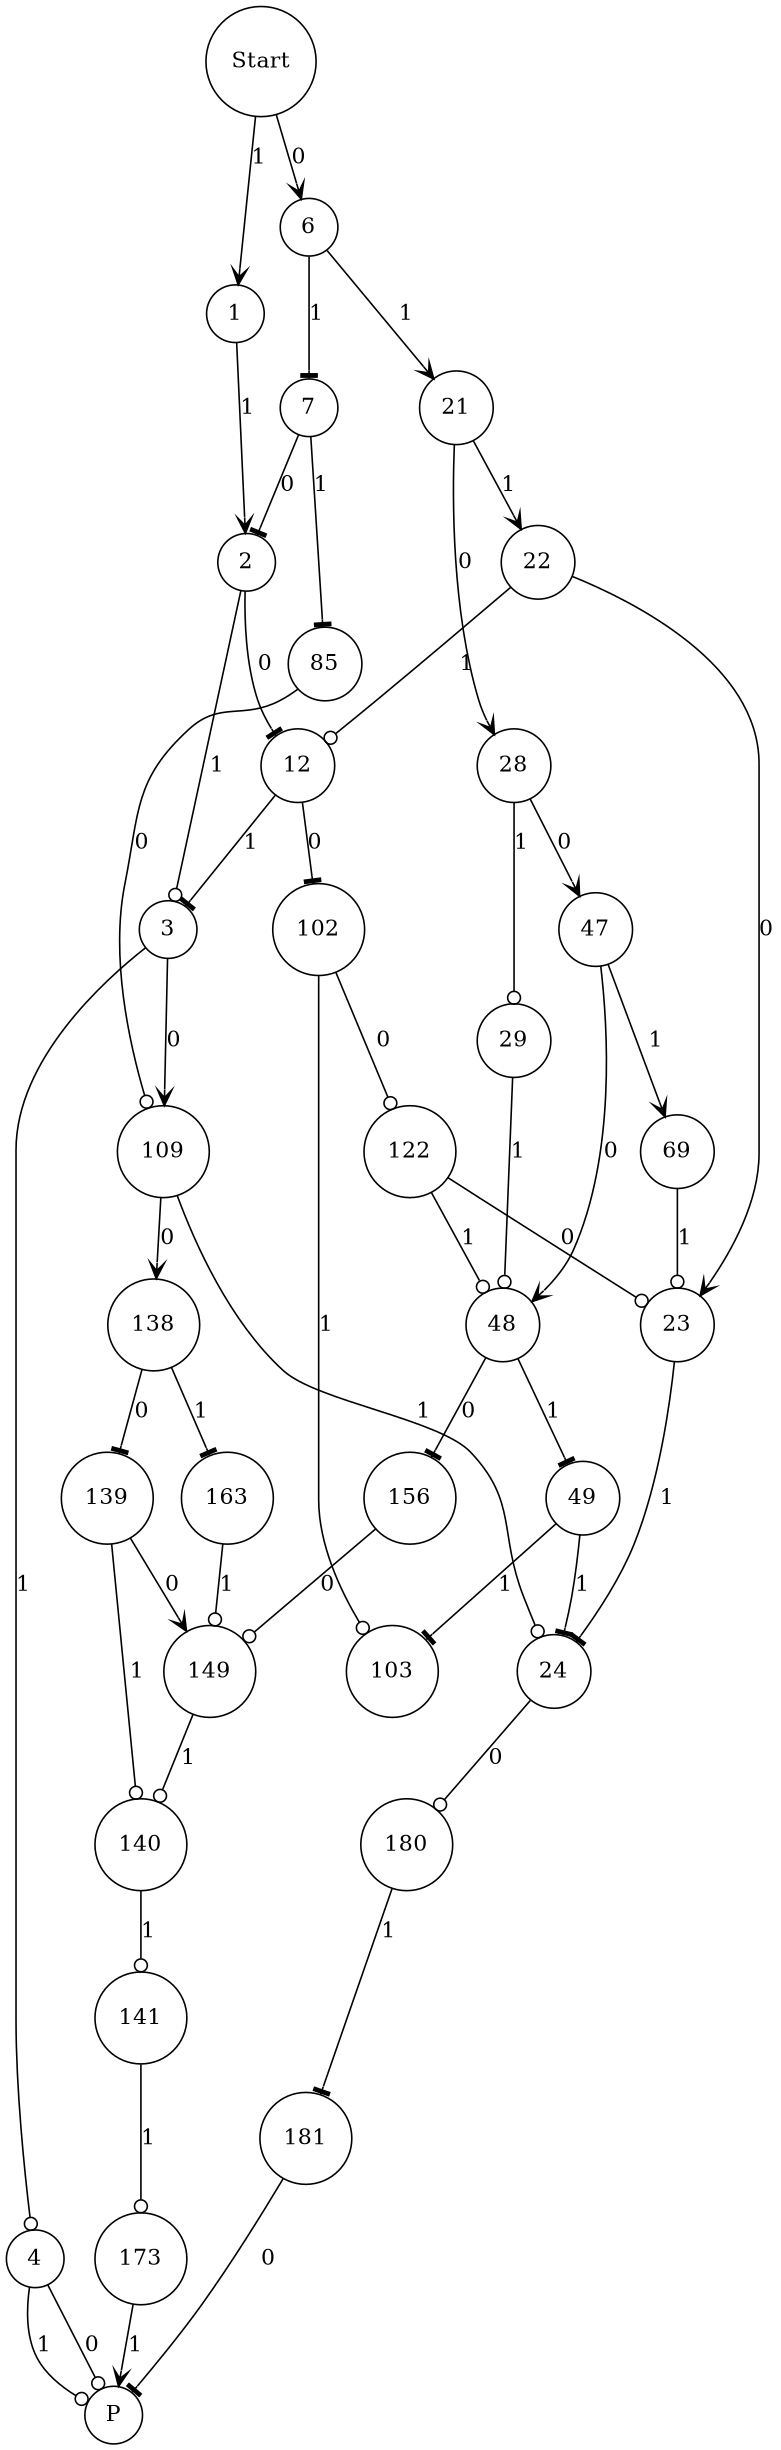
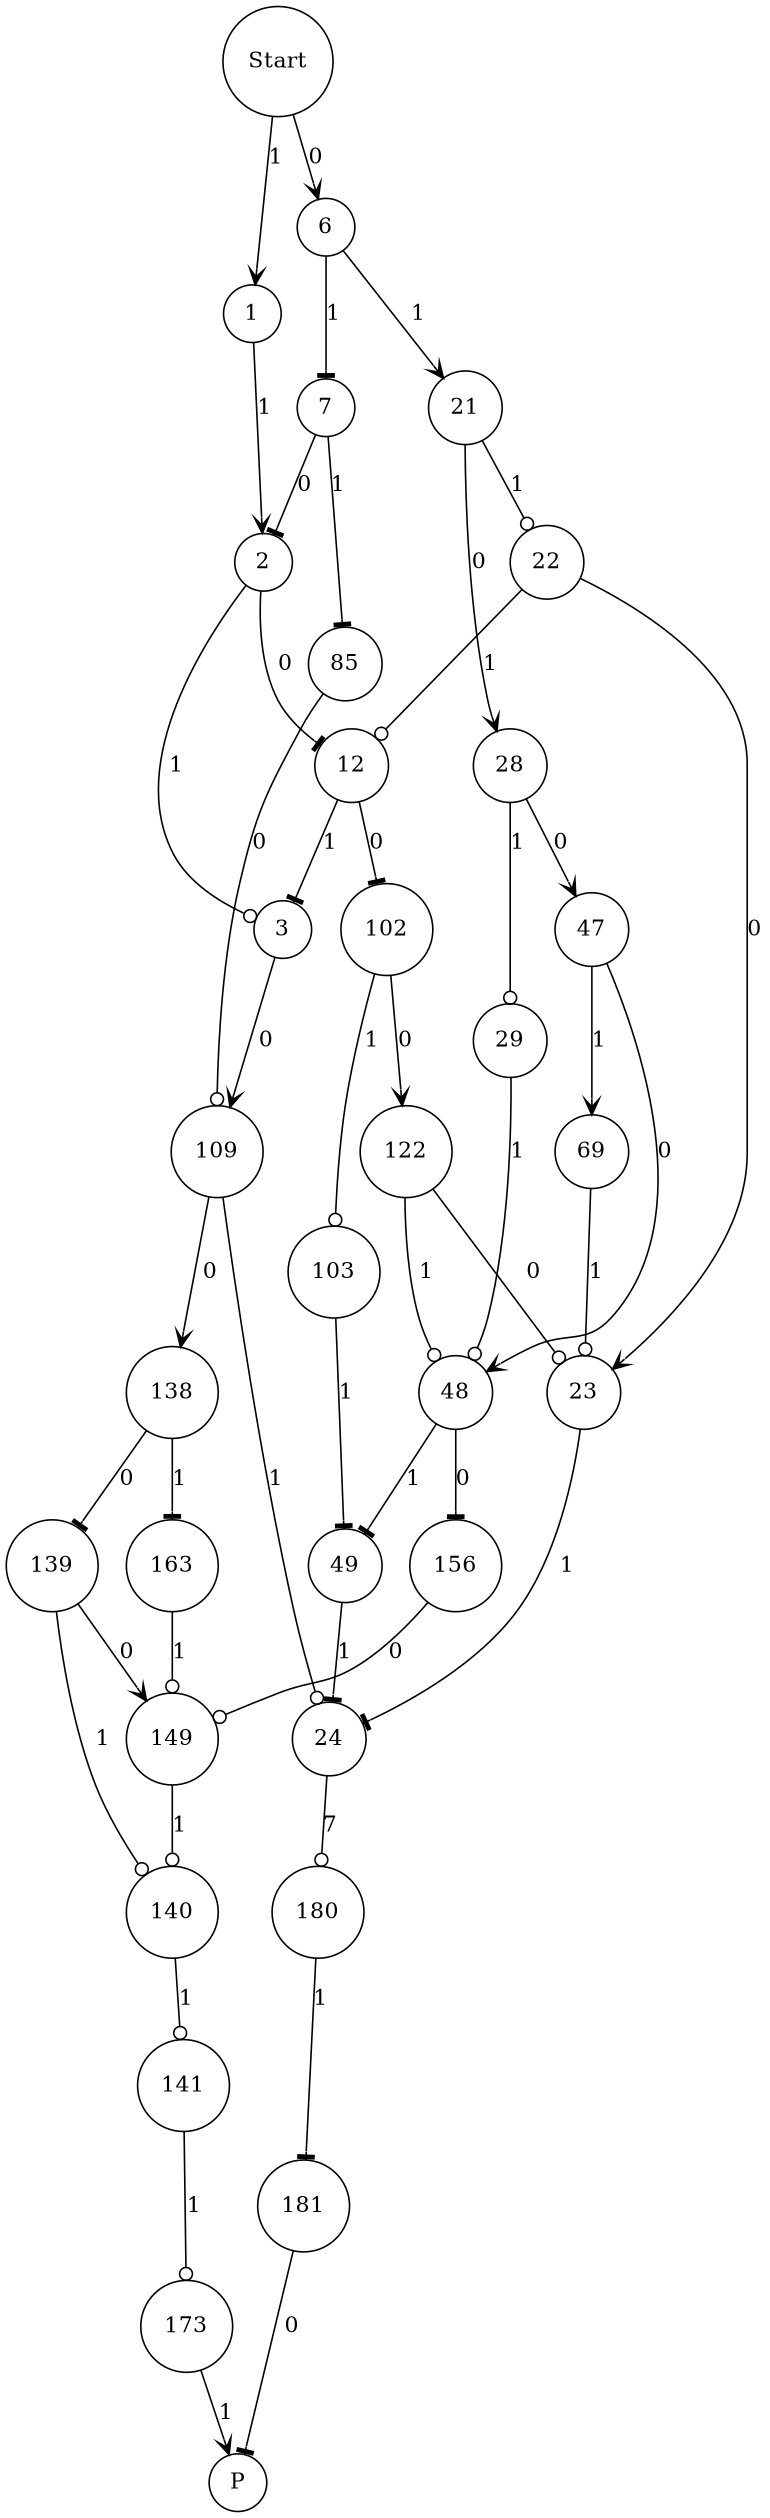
edge "21" -> "22": arrowhead vee -> odot
edge "102" -> "122": arrowhead odot -> vee
edge "49" -> "103": reversed
edge "24" -> "180": label "0" -> "7"
node "4": removed
